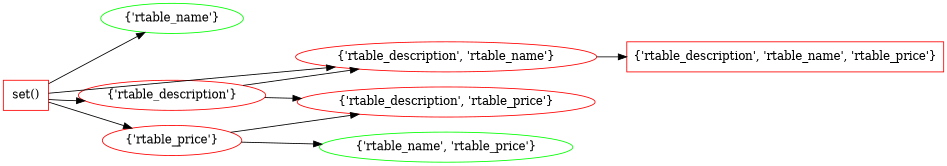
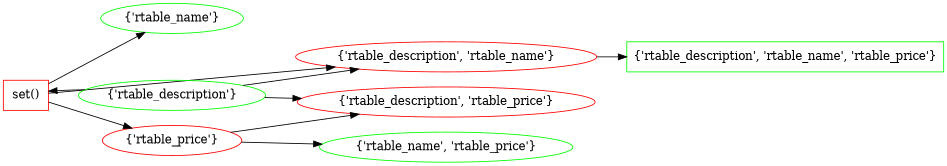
node "{'rtable_description', 'rtable_name', 'rtable_price'}": color red -> green
node "{'rtable_description'}": color red -> green
edge "set()" -> "{'rtable_description'}": reversed
